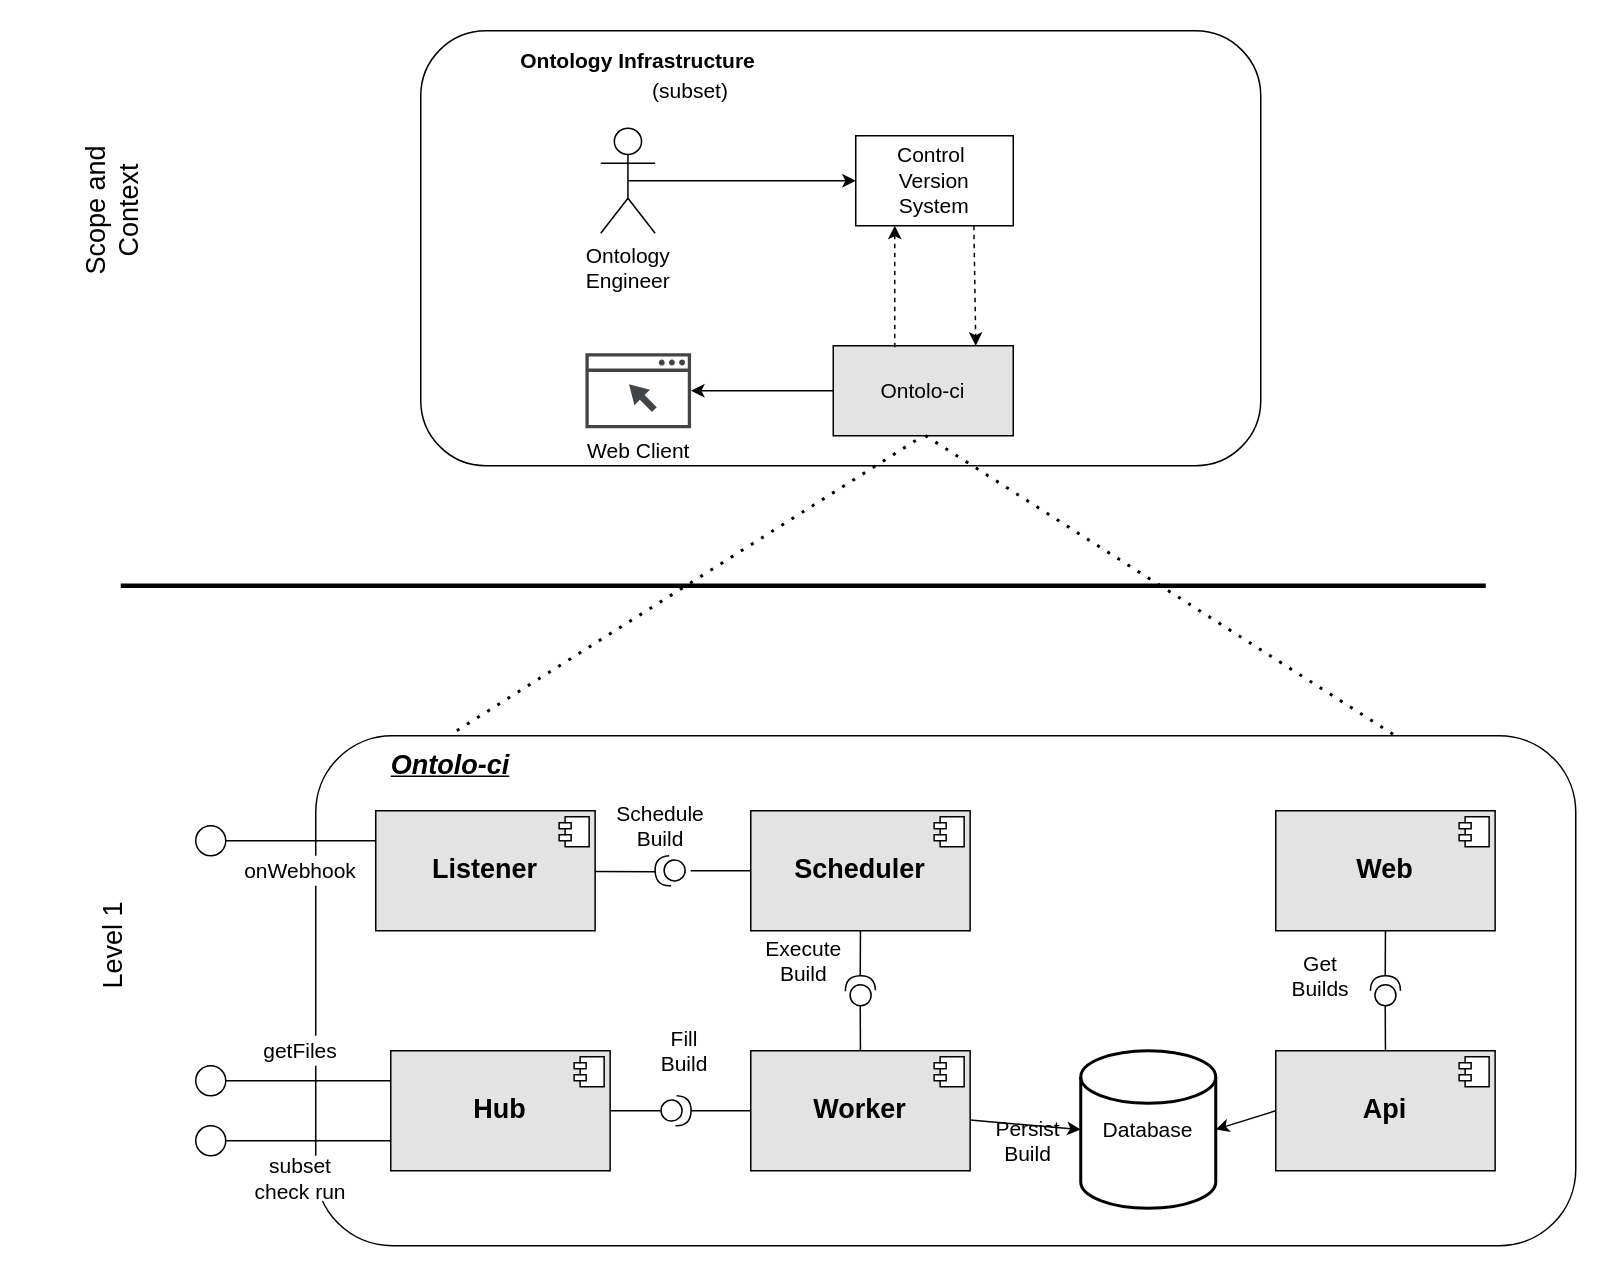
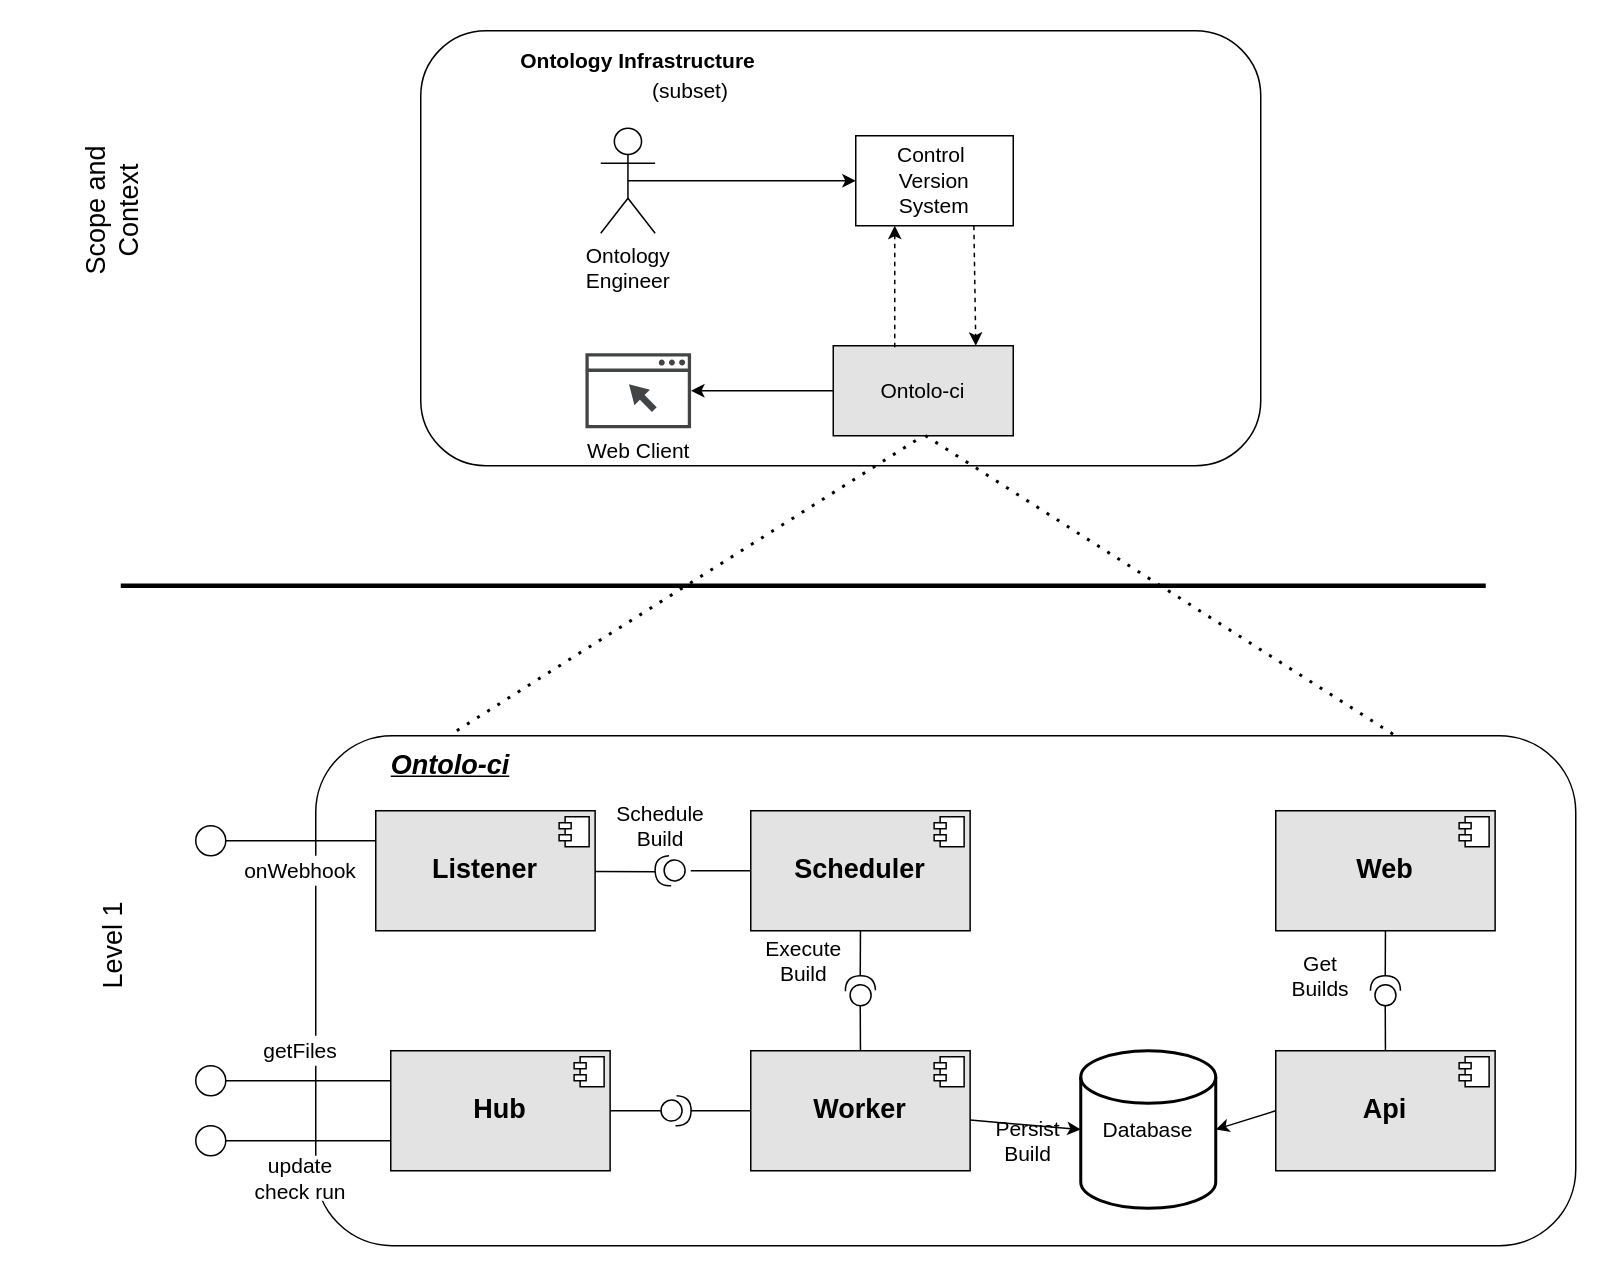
node "Fill Build": removed
node "subset check run": label "subset check run" -> "update check run"
